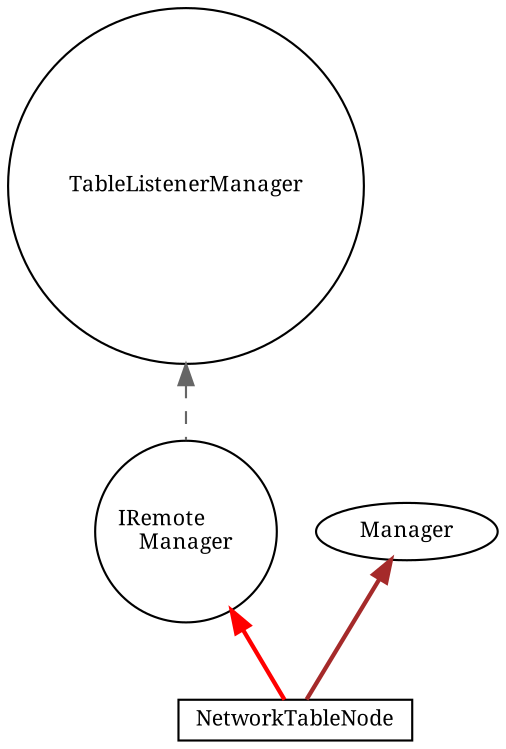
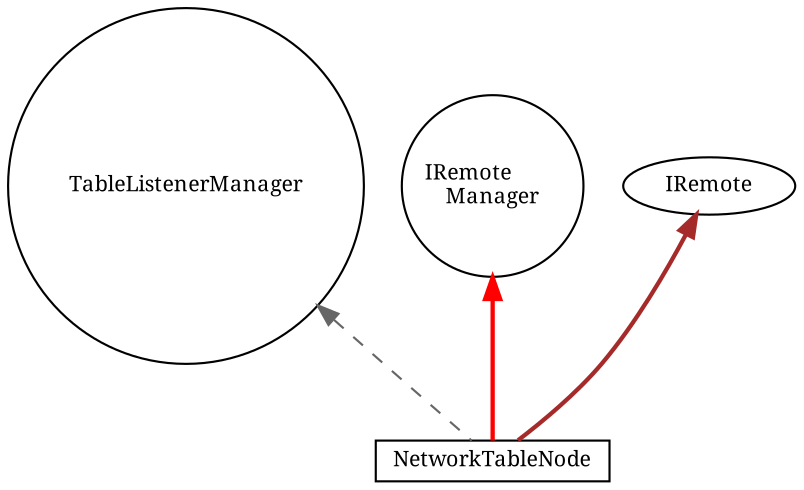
edge "IRemote Manager" -> "TableListenerManager": now "NetworkTableNode" -> "TableListenerManager"
node "Manager": label "Manager" -> "IRemote"
